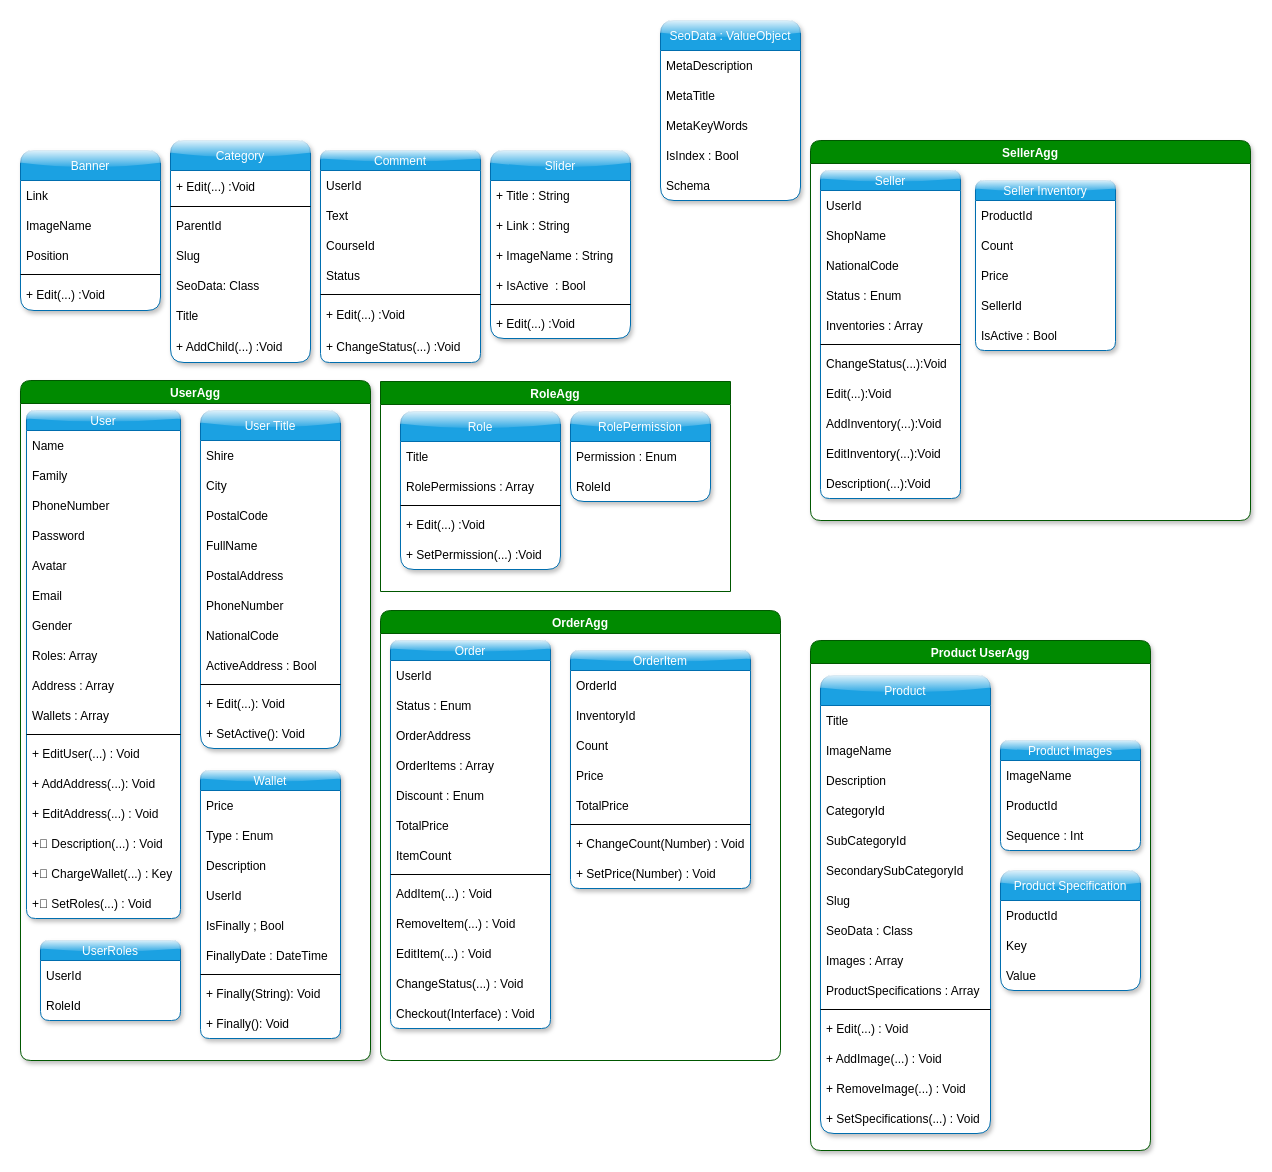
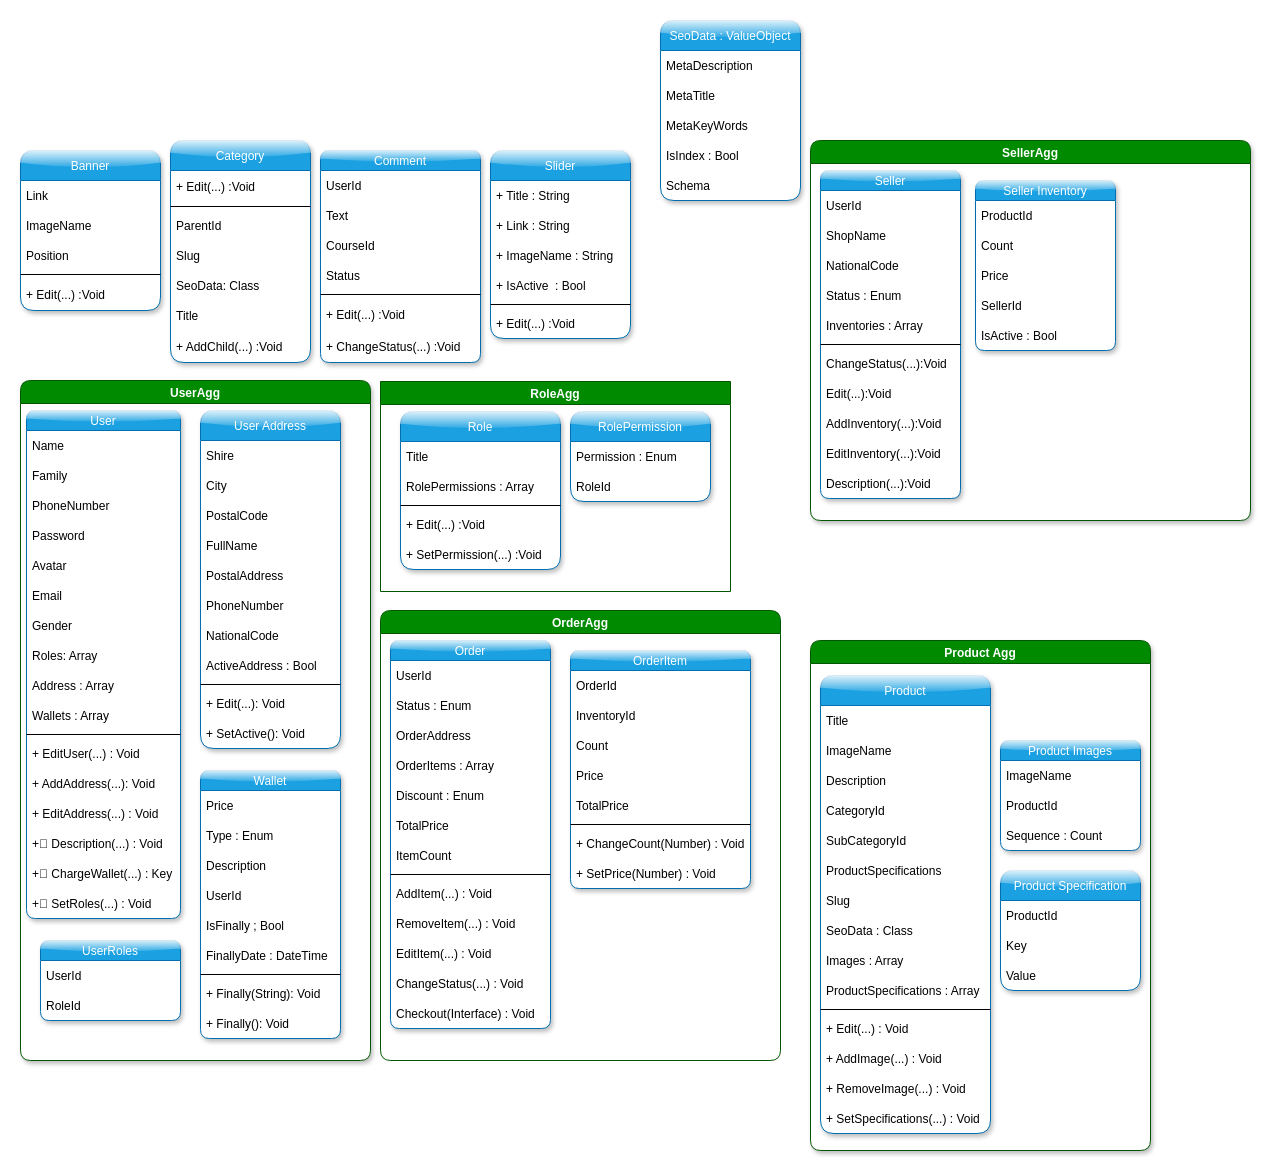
node "User Title": label "User Title" -> "User Address"
node "Product UserAgg": label "Product UserAgg" -> "Product Agg"
node "Sequence : Int": label "Sequence : Int" -> "Sequence : Count"
node "SecondarySubCategoryId": label "SecondarySubCategoryId" -> "ProductSpecifications"
